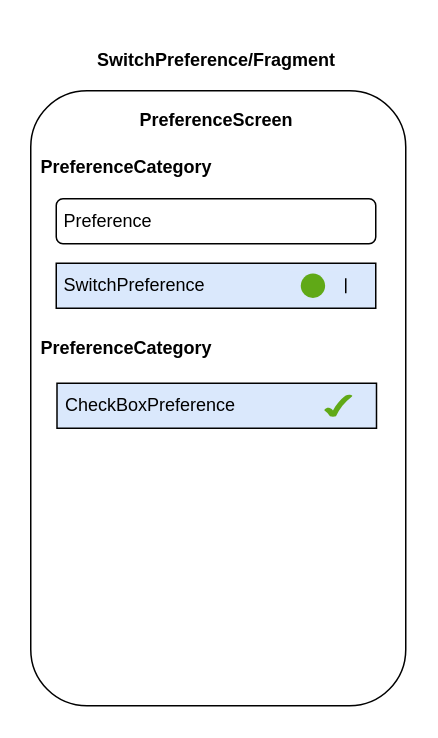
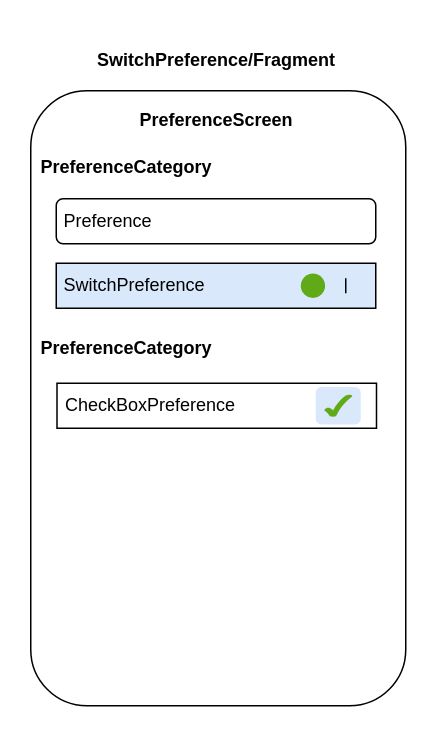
node "CheckBoxPreference": fillcolor #dae8fc -> #ffffff
